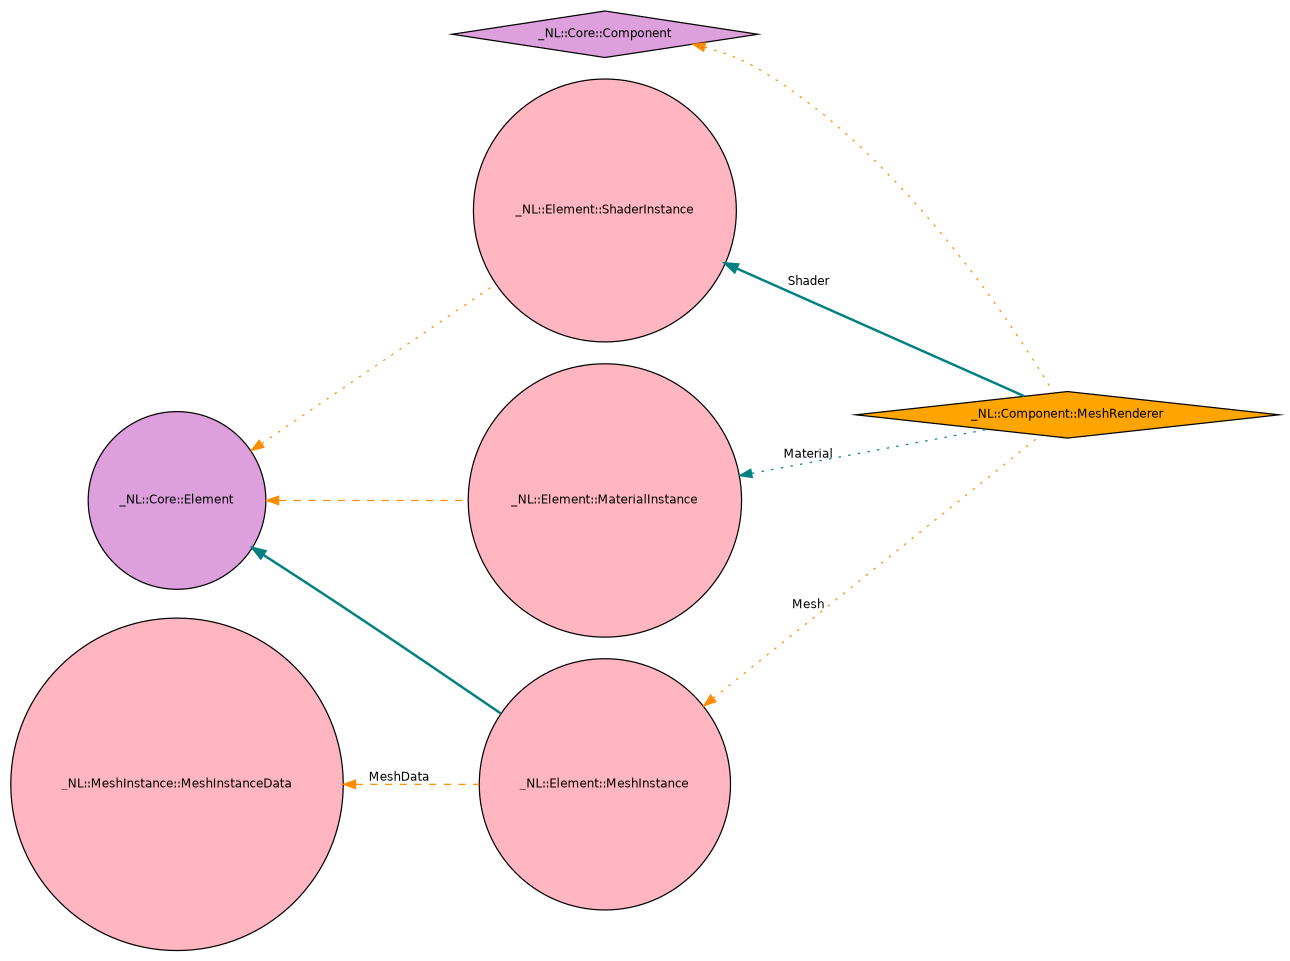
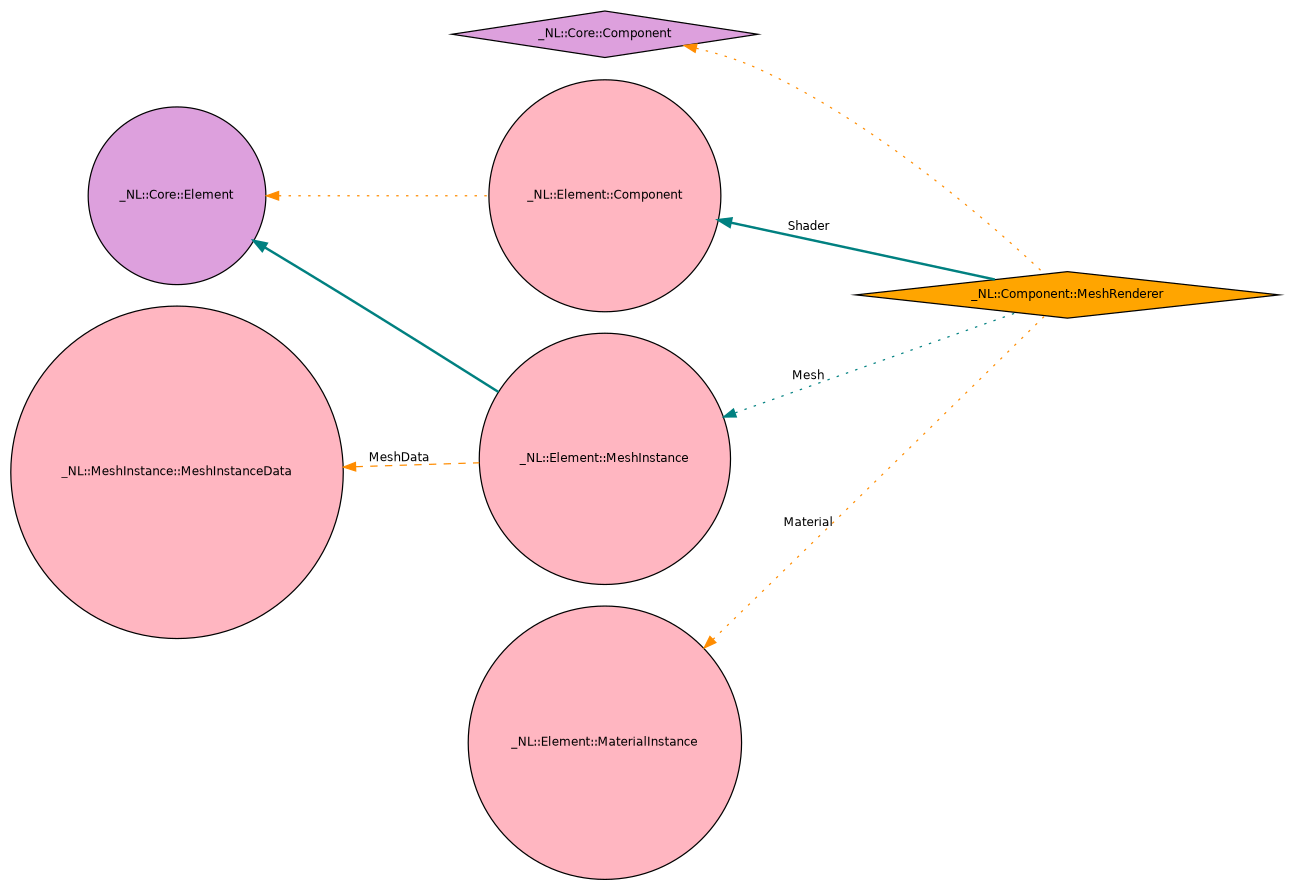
node "_NL::Element::ShaderInstance": label "_NL::Element::ShaderInstance" -> "_NL::Element::Component"
edge "_NL::Component::MeshRenderer" -> "_NL::Element::MaterialInstance": color teal -> darkorange
edge "_NL::Element::MaterialInstance" -> "_NL::Core::Element": removed
edge "_NL::Component::MeshRenderer" -> "_NL::Element::MeshInstance": color darkorange -> teal
